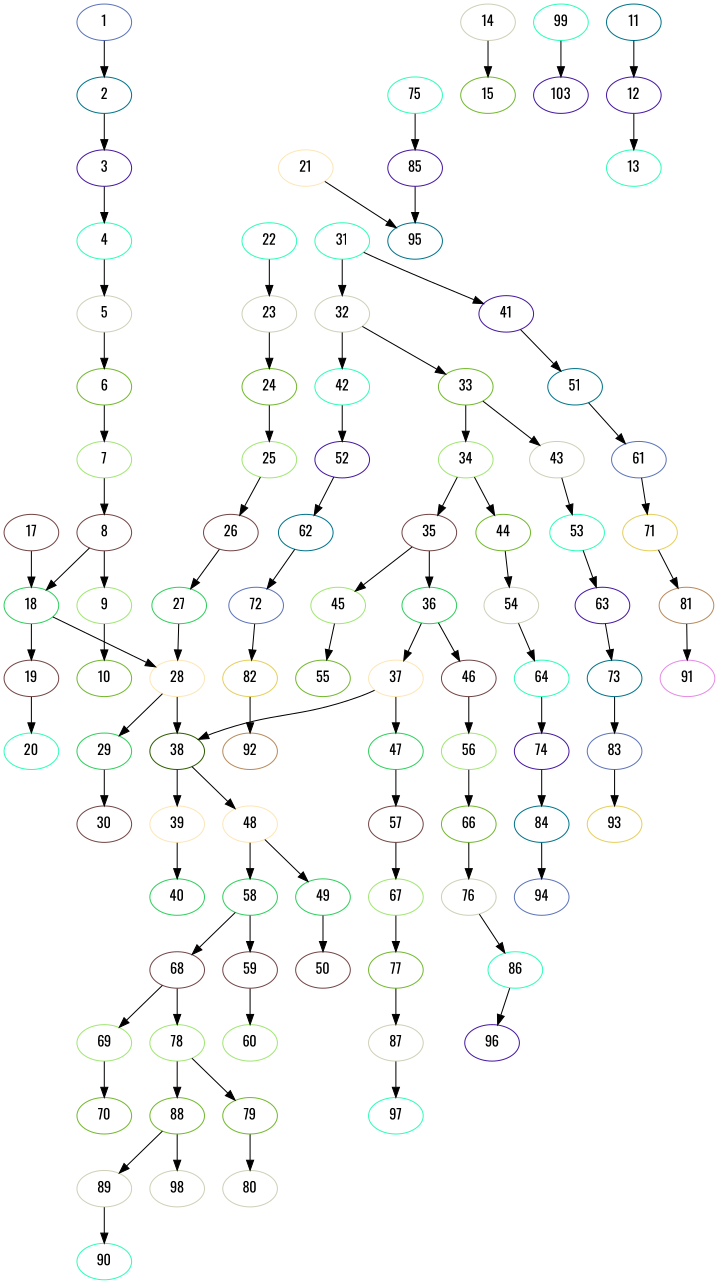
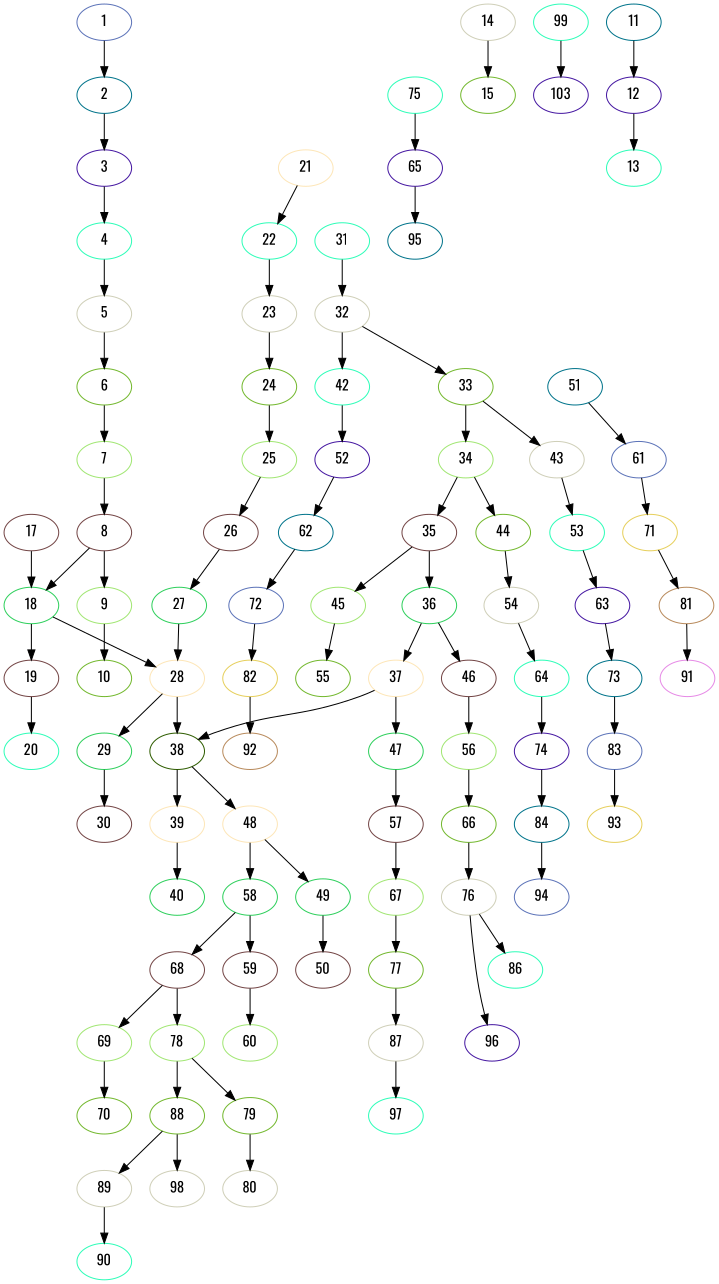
node "85": label "85" -> "65"
edge "21" -> "95": now "21" -> "22"
node "41": removed
edge "86" -> "96": now "76" -> "96"
